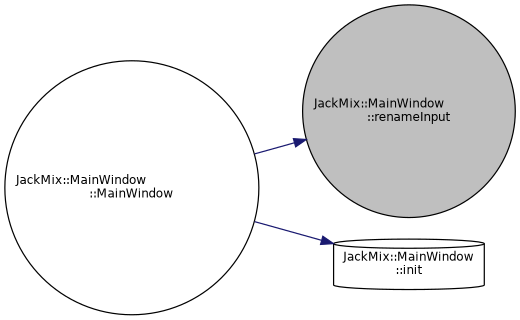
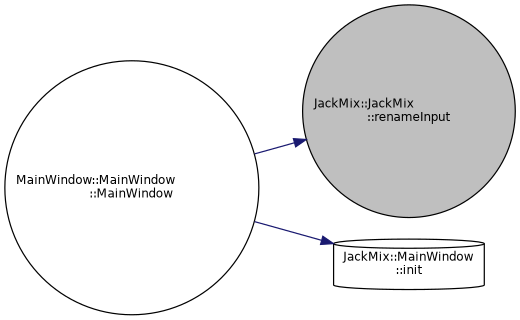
node "JackMix::MainWindow ::renameInput": label "JackMix::MainWindow ::renameInput" -> "JackMix::JackMix ::renameInput"
node "JackMix::MainWindow ::MainWindow": label "JackMix::MainWindow ::MainWindow" -> "MainWindow::MainWindow ::MainWindow"
